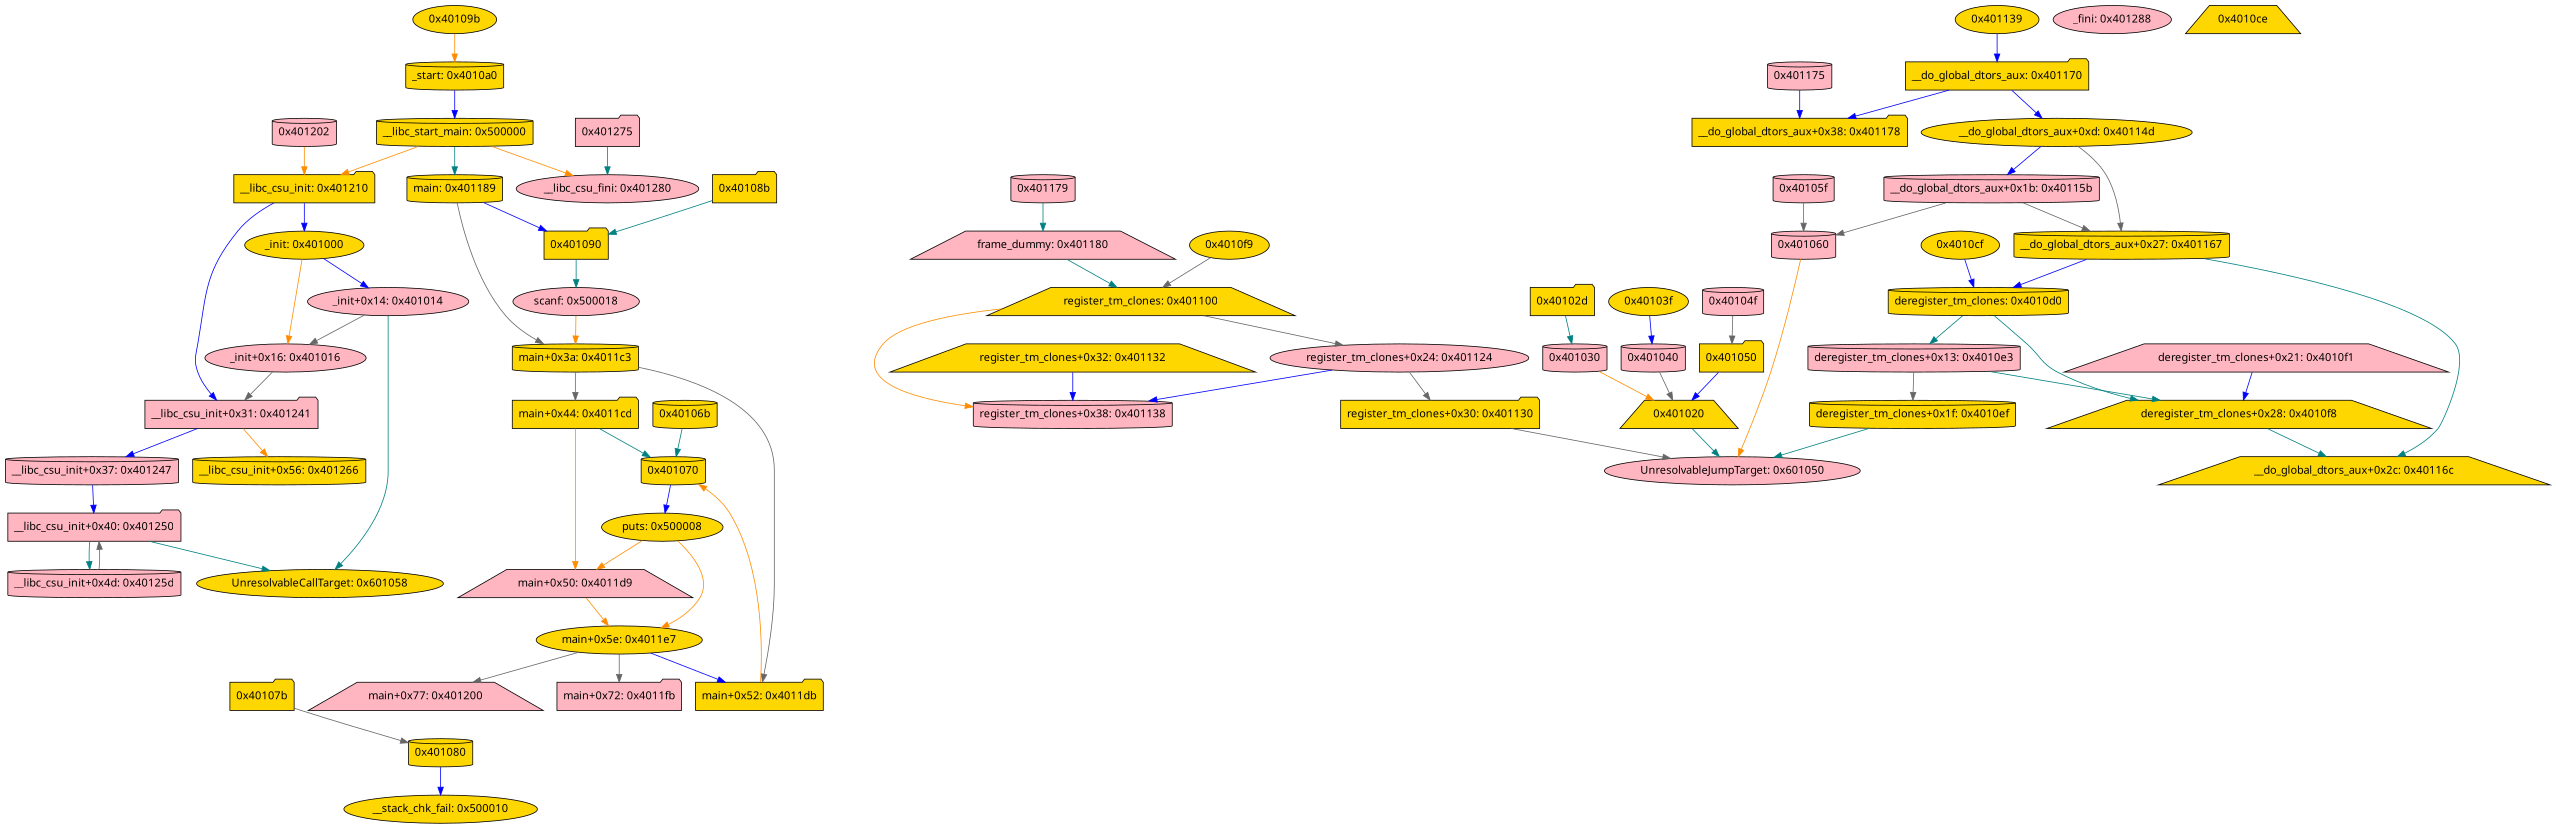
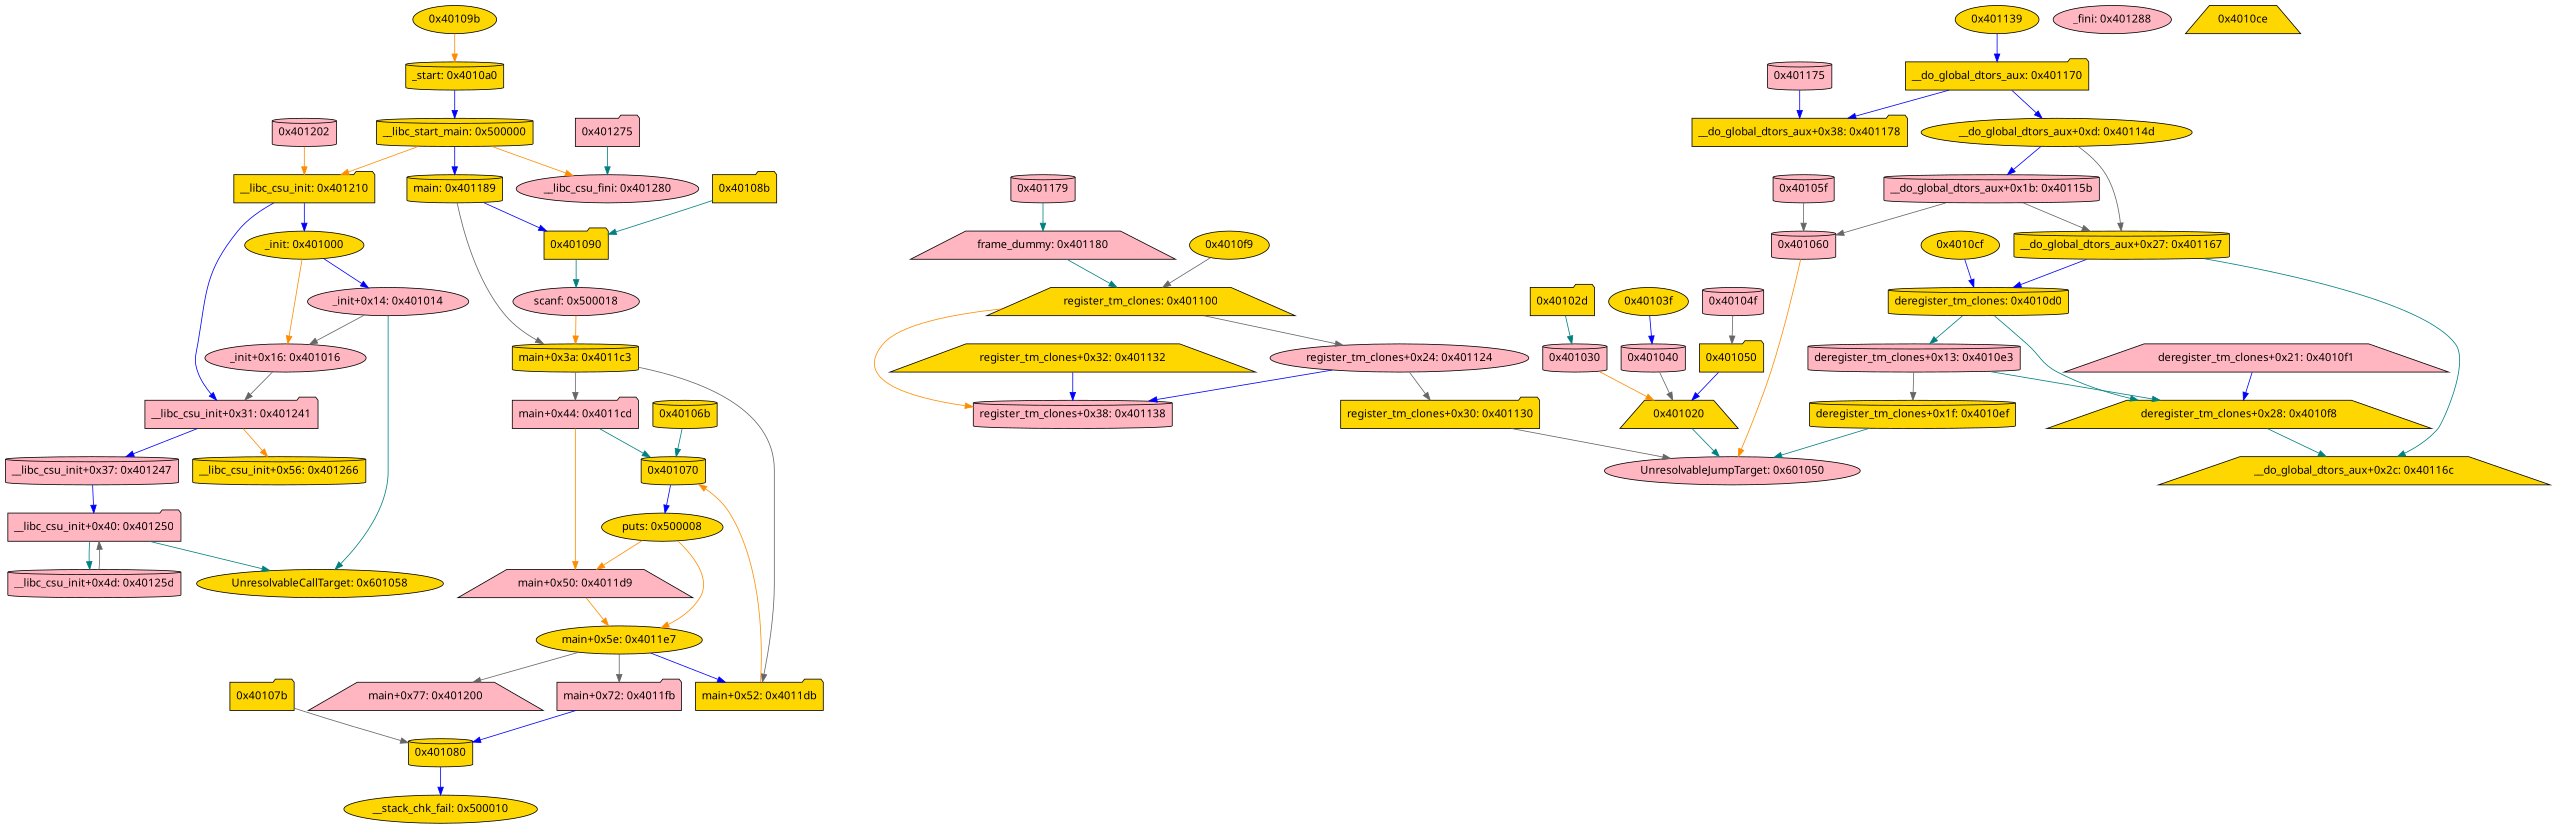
edge "__libc_start_main: 0x500000" -> "main: 0x401189": color teal -> blue
node "main+0x44: 0x4011cd": fillcolor gold -> lightpink
edge "main+0x72: 0x4011fb" -> "0x401080": added
